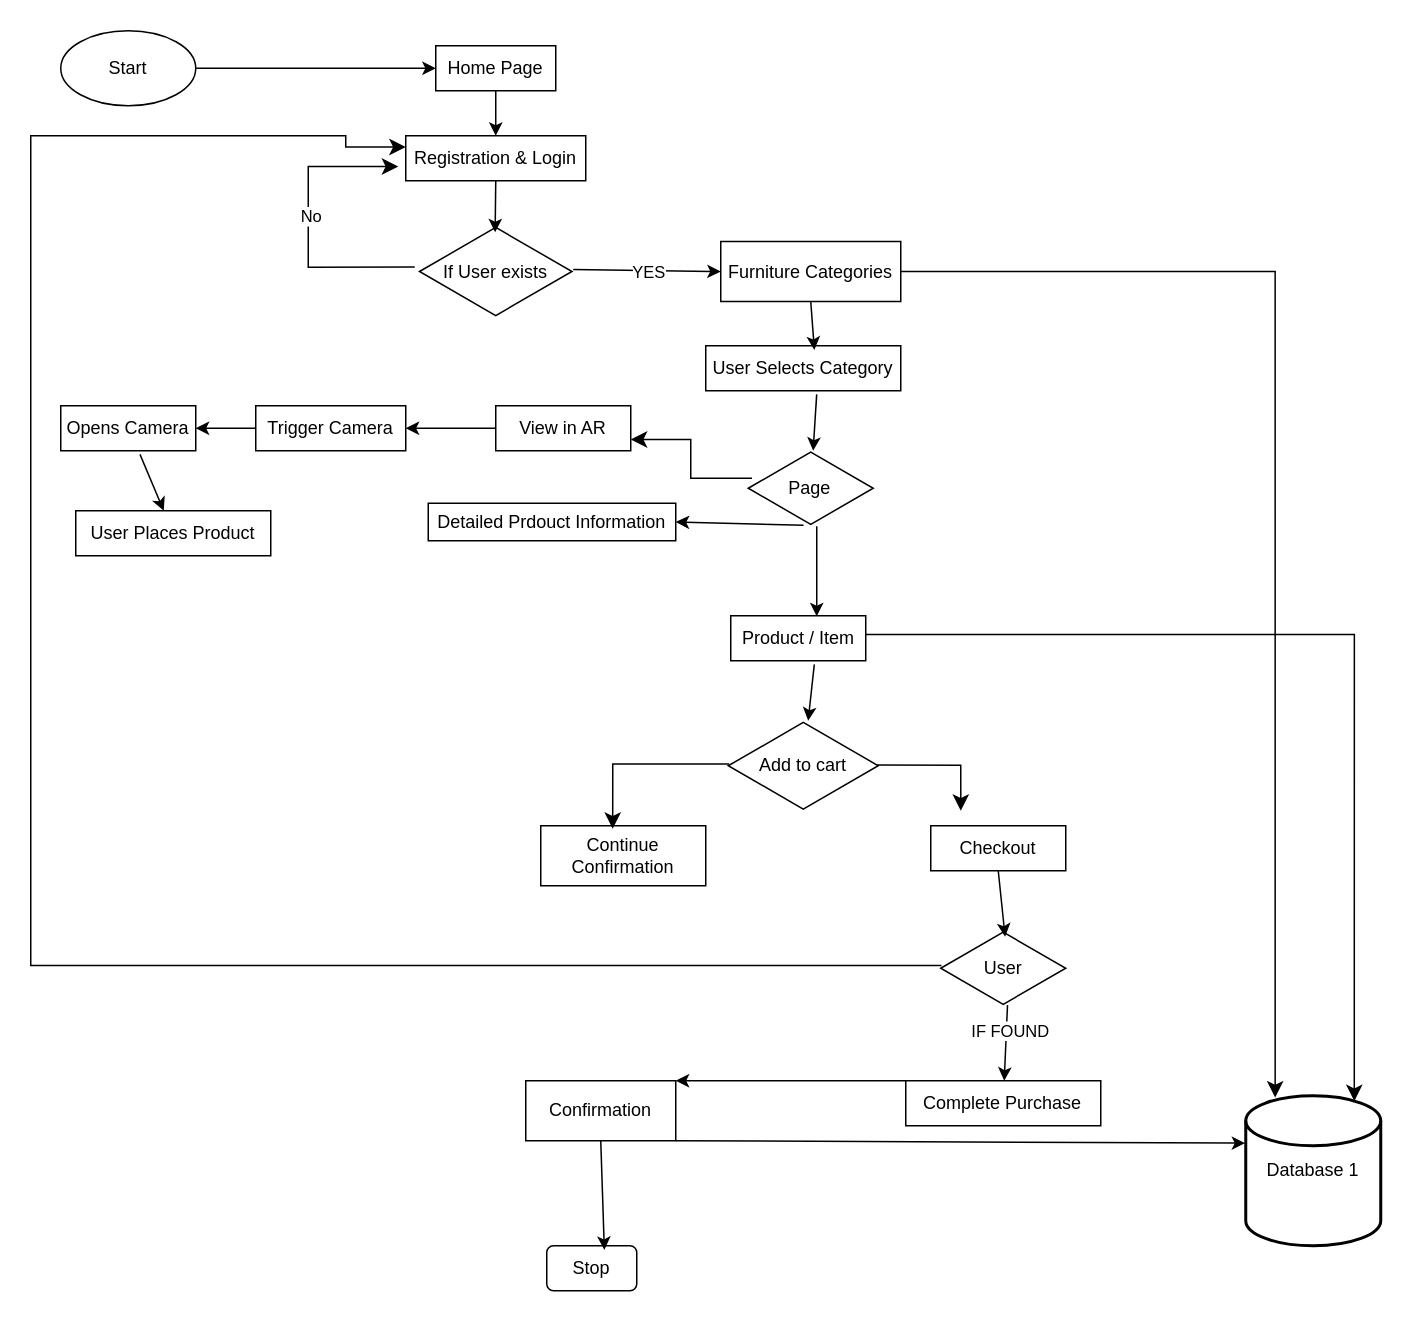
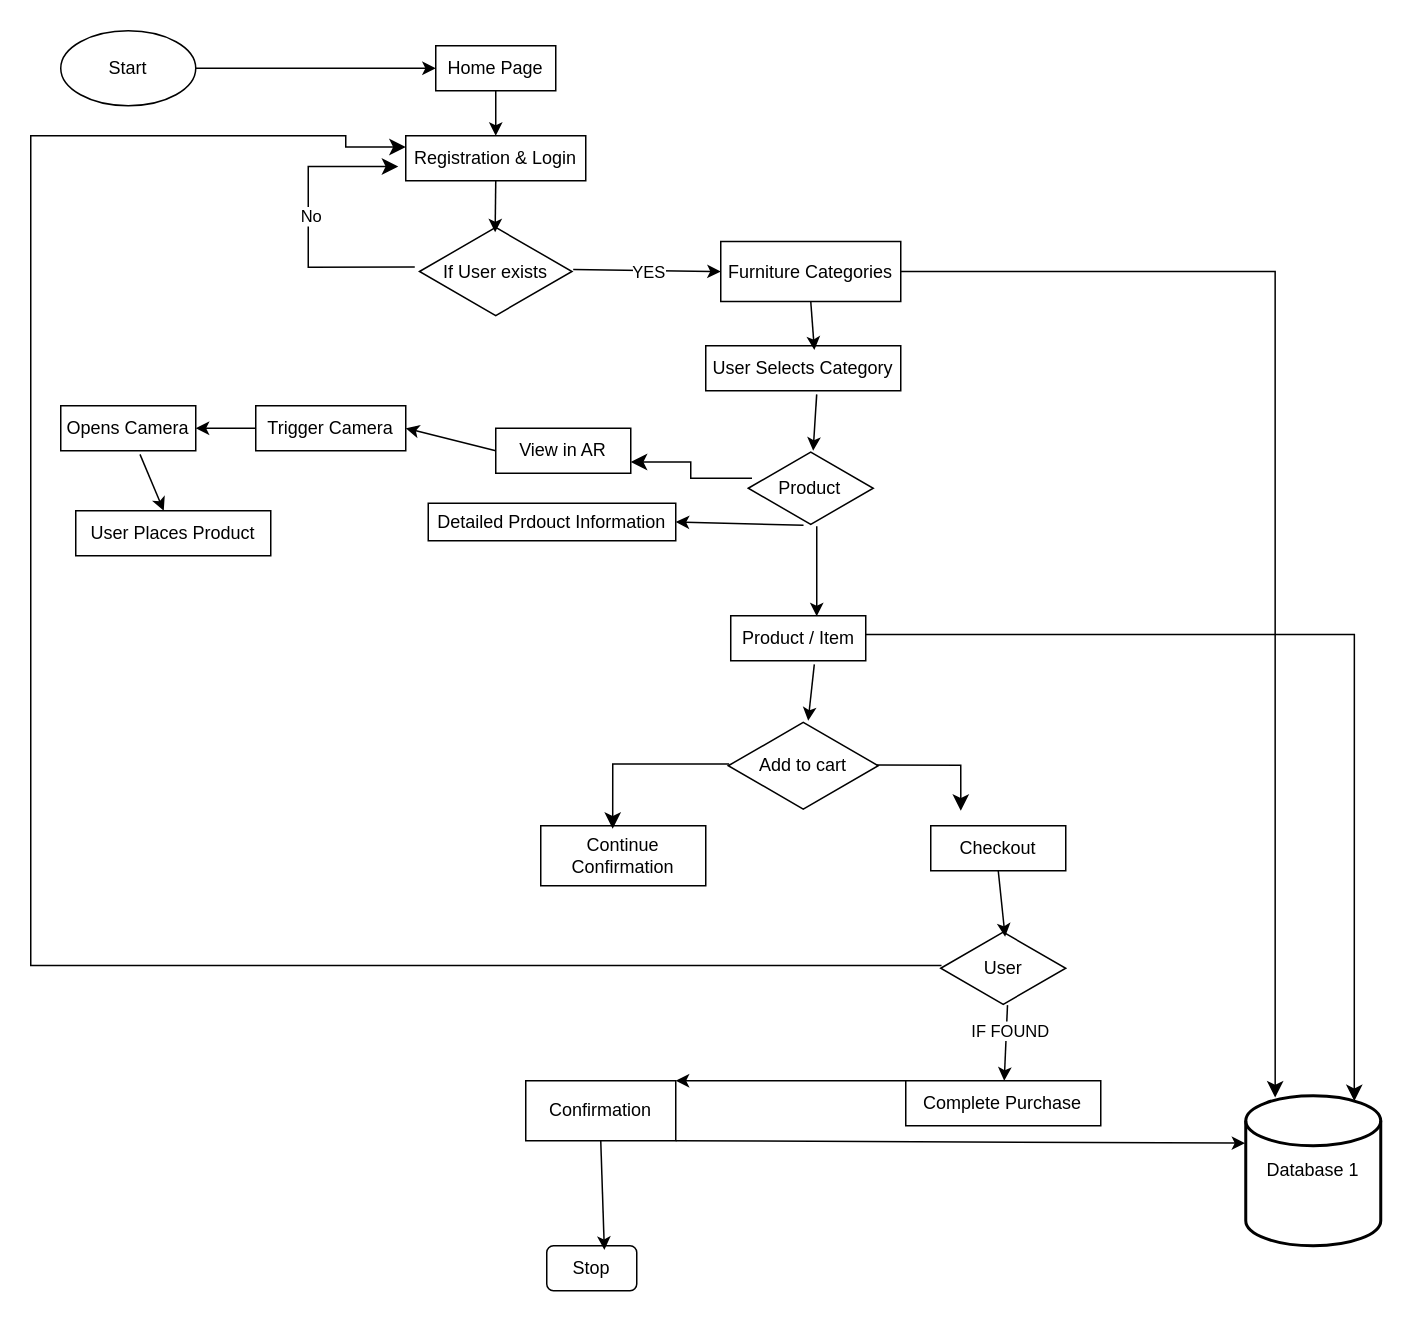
node "View in AR": moved (563, 428) -> (563, 451)
node "Page": label "Page" -> "Product"
